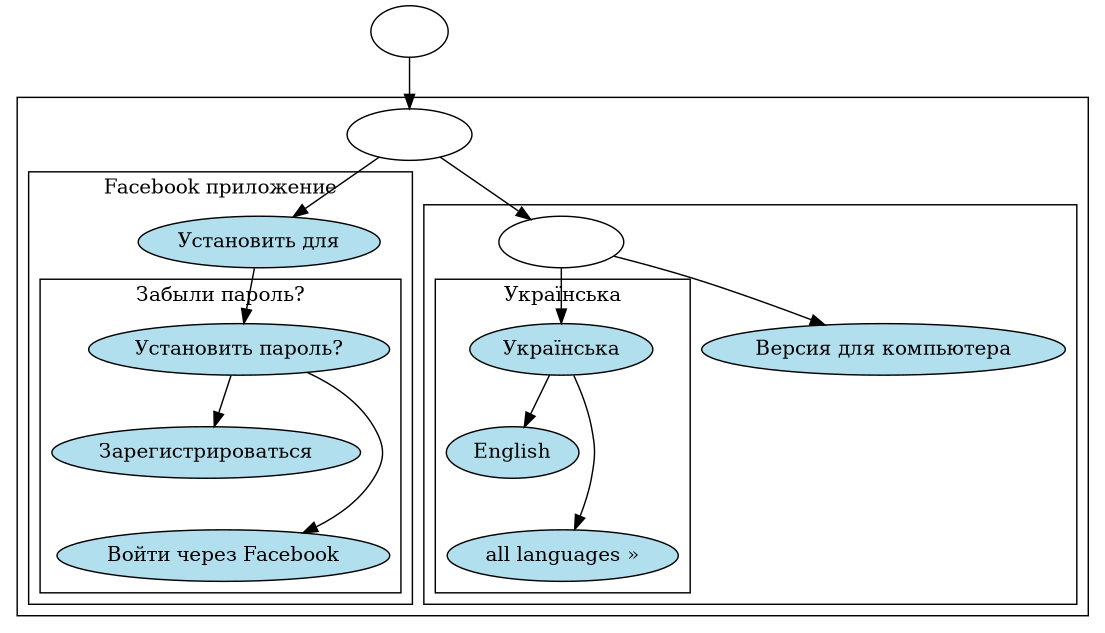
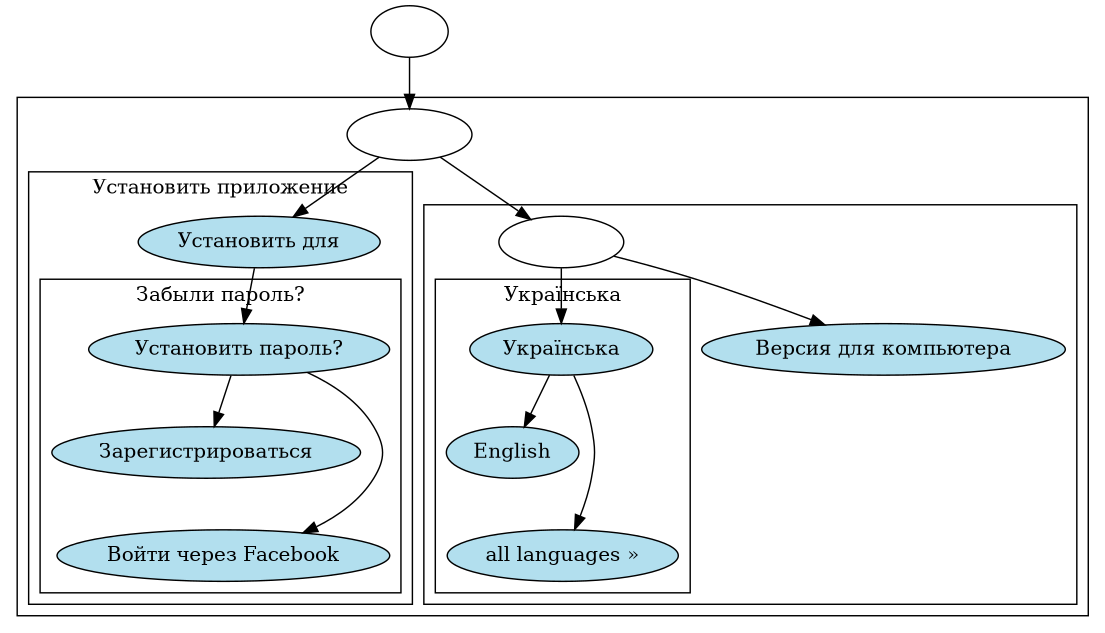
cluster "Facebook приложение": label "Facebook приложение" -> "Установить приложение"
